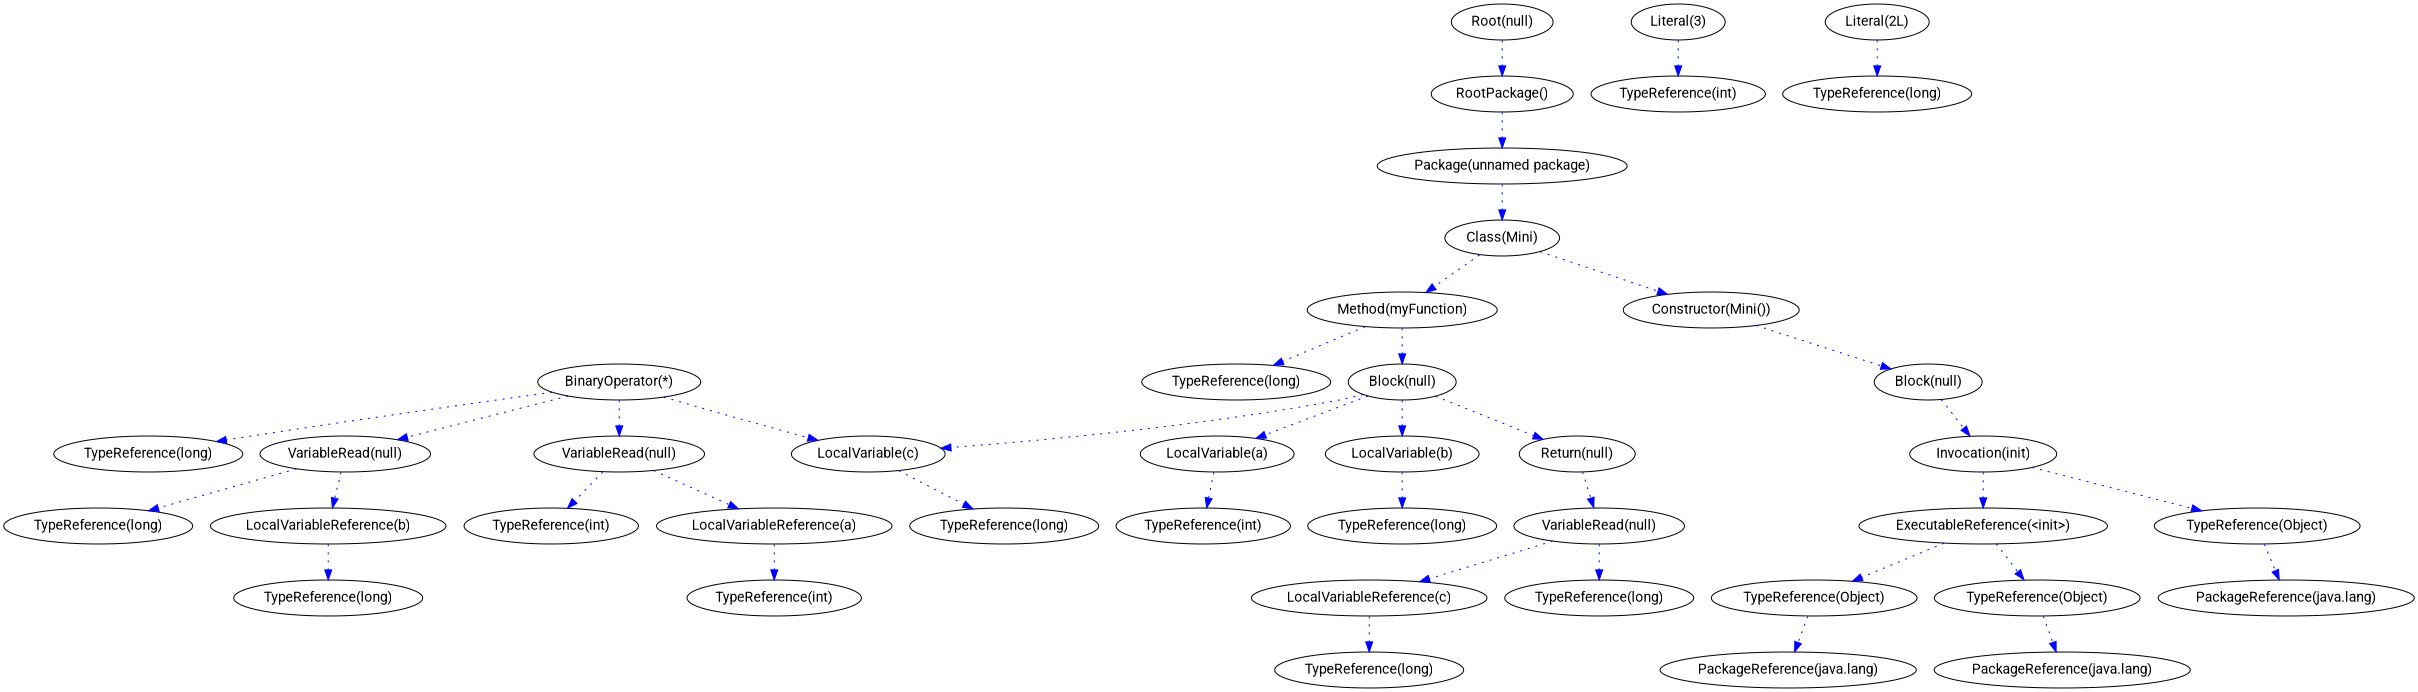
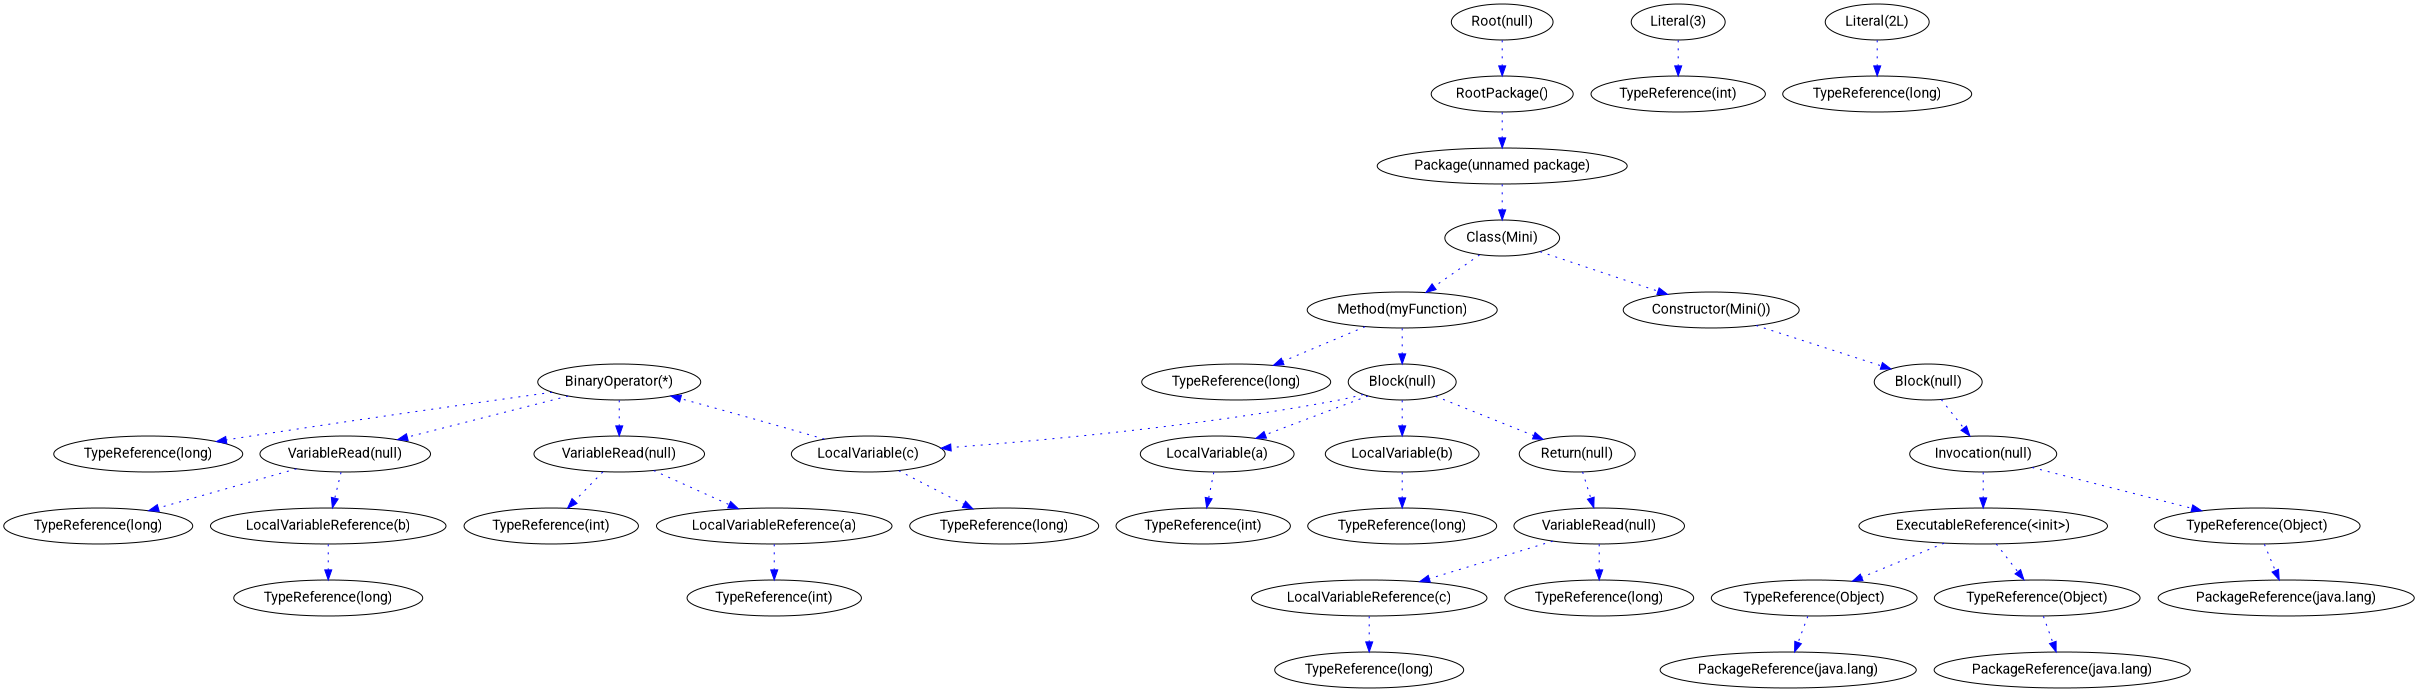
edge "BinaryOperator(*)" -> "LocalVariable(c)": reversed
node "Invocation(init)": label "Invocation(init)" -> "Invocation(null)"
